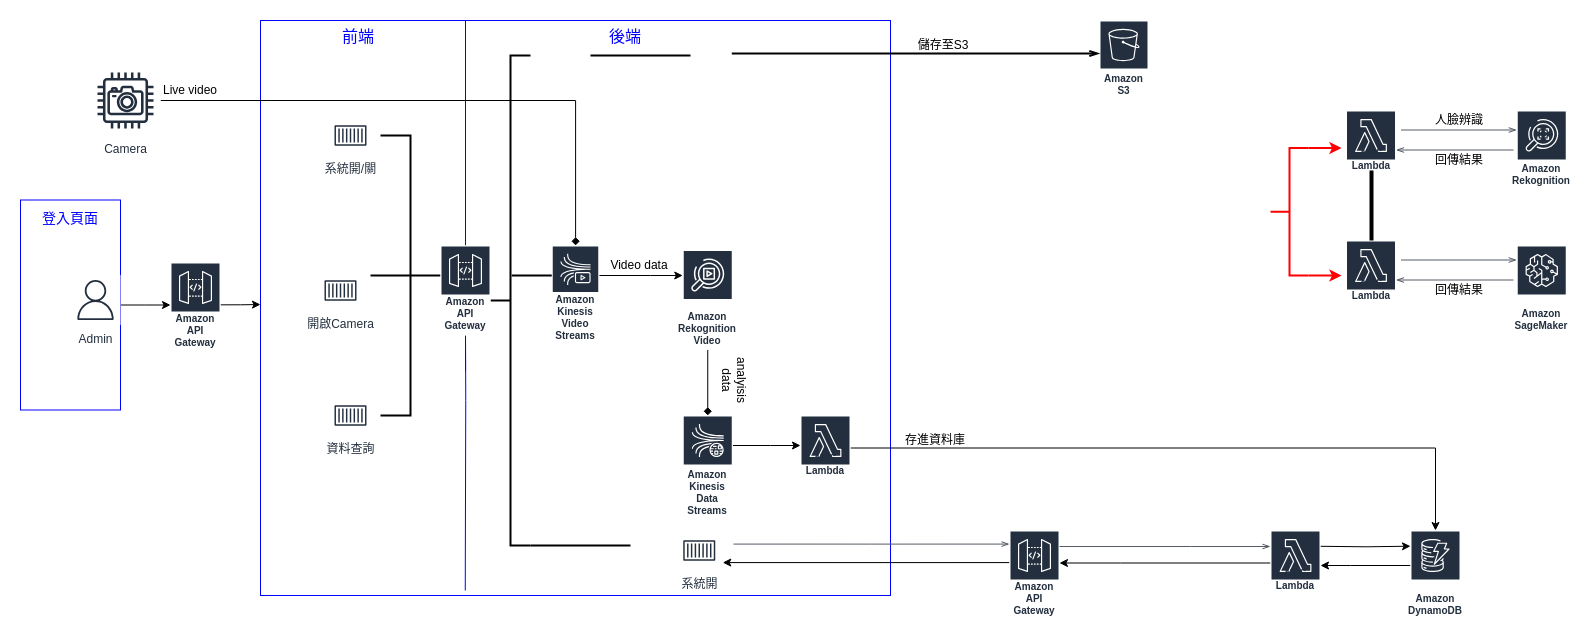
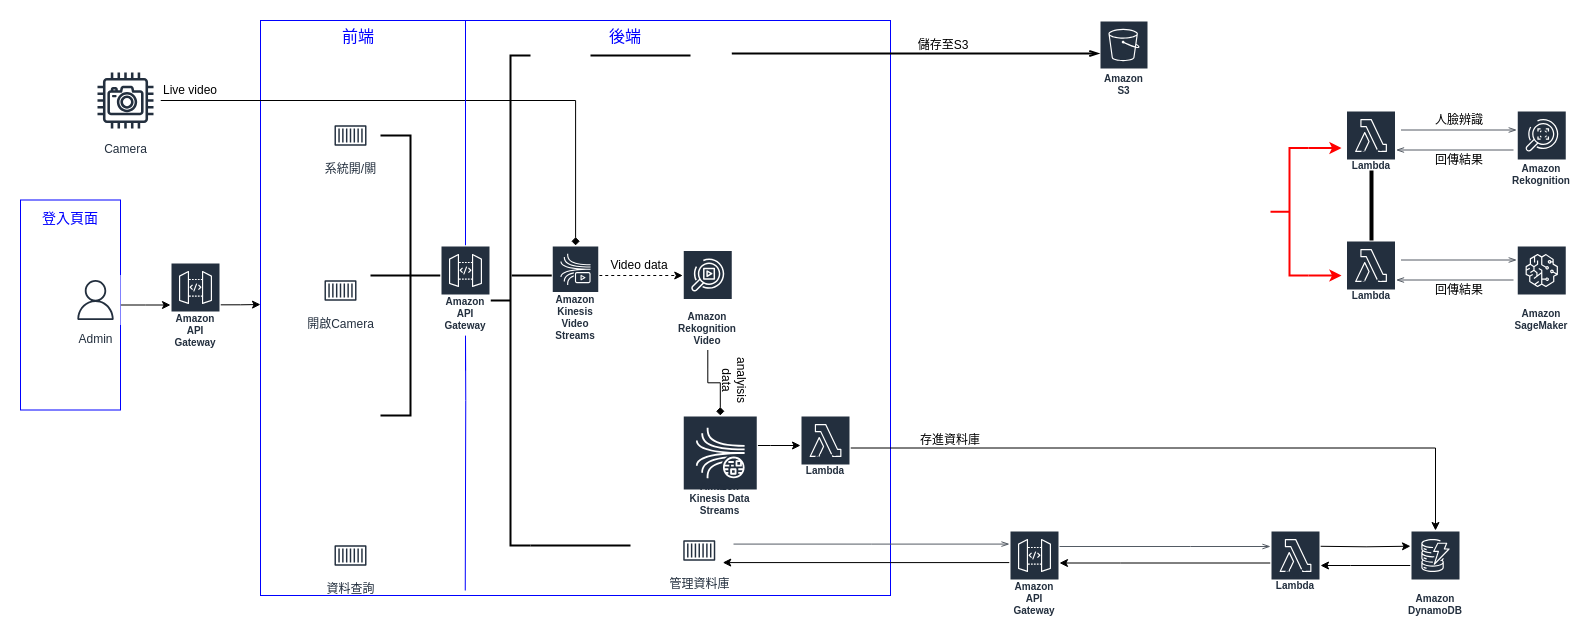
edge "Amazon Kinesis Video Streams" -> "Amazon Rekognition Video": style solid -> dashed
node "資料查詢": moved (351, 416) -> (351, 556)
node "存進資料庫": moved (936, 441) -> (951, 441)
node "Amazon Kinesis Data Streams": size 50x105 -> 75x105
node "系統開": label "系統開" -> "管理資料庫"
